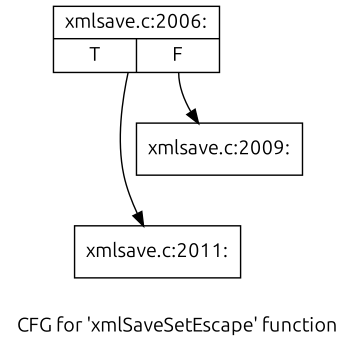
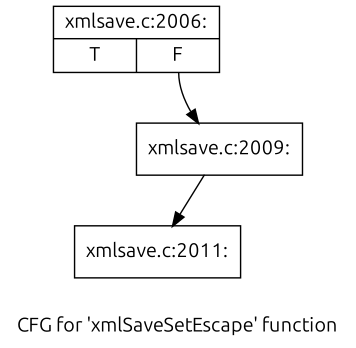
edge "xmlsave.c:2006:" -> "xmlsave.c:2011:": now "xmlsave.c:2009:" -> "xmlsave.c:2011:"
